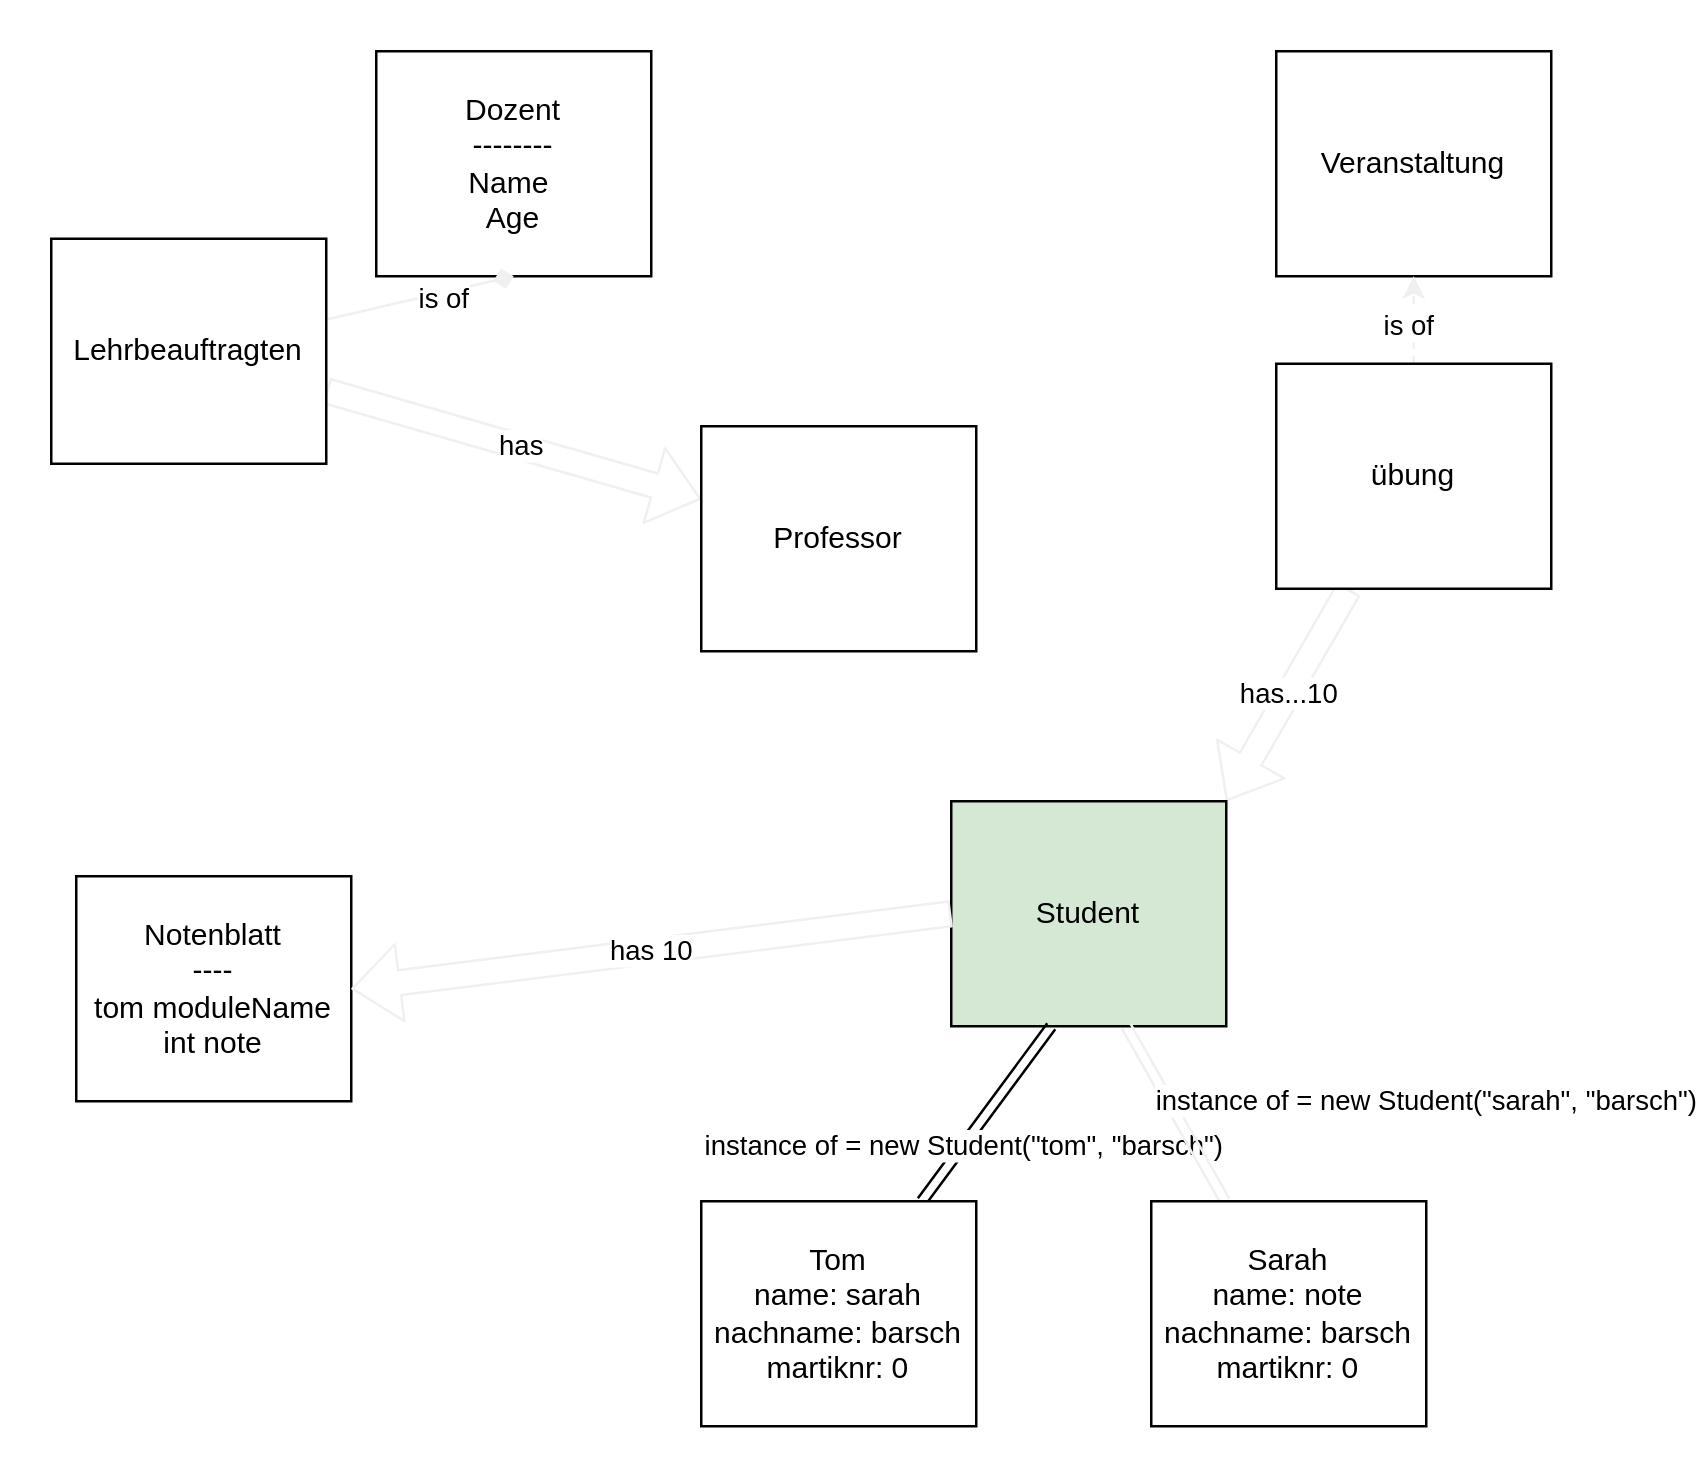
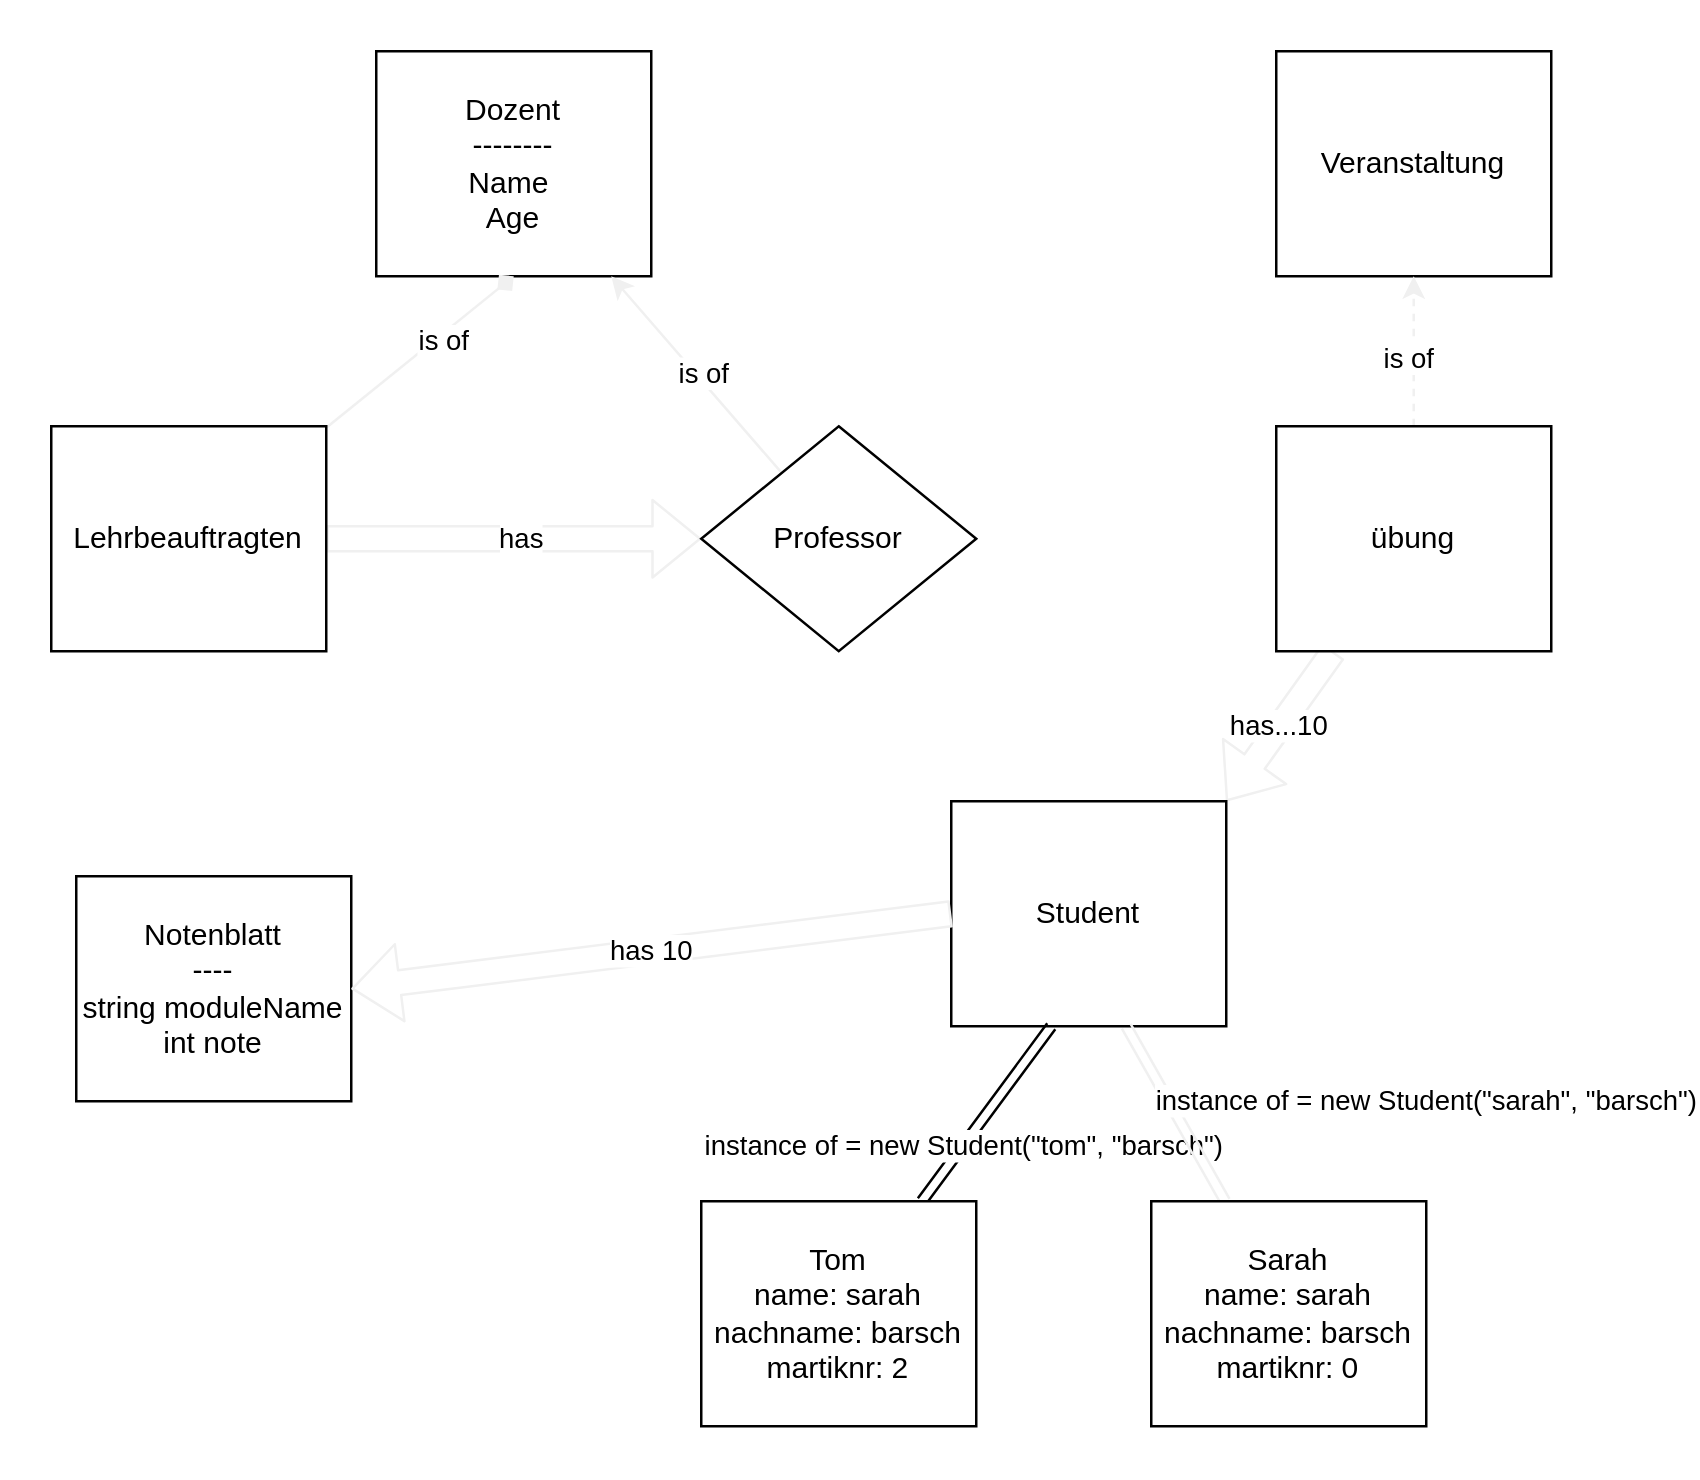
node "Lehrbeauftragten": moved (189, 351) -> (189, 539)
edge "Professor" -> "Dozent -------- Name Age": added, label "is of"
node "übung": moved (1414, 476) -> (1414, 539)
node "Professor": shape rectangle -> diamond
node "Student": fillcolor #d5e8d4 -> #ffffff
node "Notenblatt ---- tom moduleName int note": label "Notenblatt ---- tom moduleName int note" -> "Notenblatt ---- string moduleName int note"
node "Tom name: sarah nachname: barsch martiknr: 0": label "Tom name: sarah nachname: barsch martiknr: 0" -> "Tom name: sarah nachname: barsch martiknr: 2"
node "Sarah name: note nachname: barsch martiknr: 0": label "Sarah name: note nachname: barsch martiknr: 0" -> "Sarah name: sarah nachname: barsch martiknr: 0"
